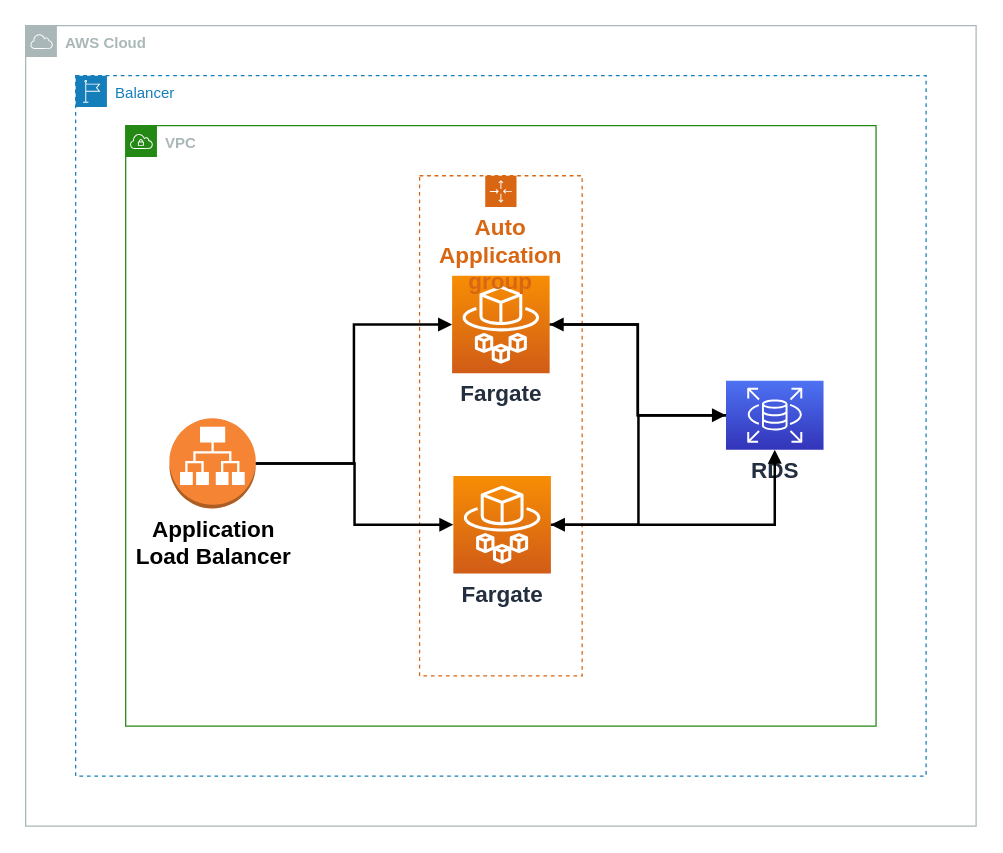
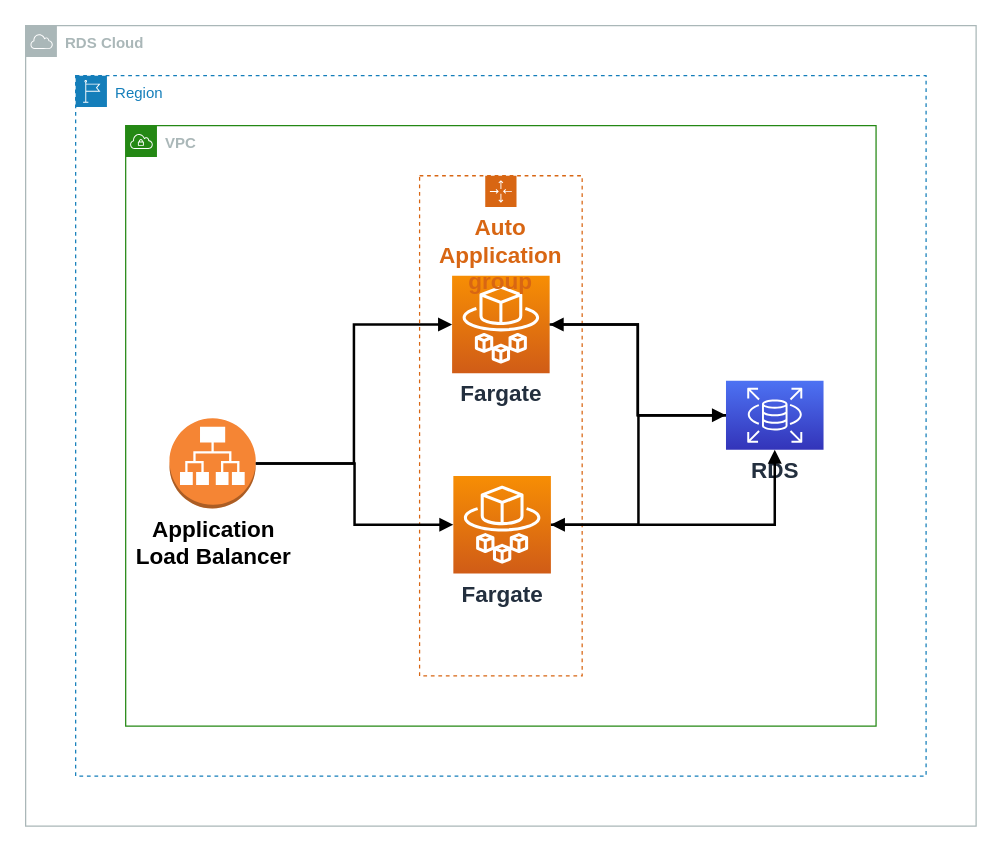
node "AWS Cloud": label "AWS Cloud" -> "RDS Cloud"
node "Balancer": label "Balancer" -> "Region"
